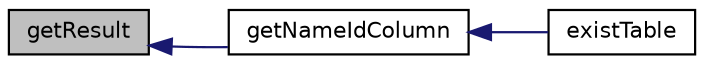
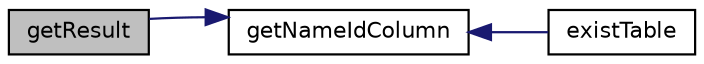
edge "getNameIdColumn" -> "getResult": reversed
